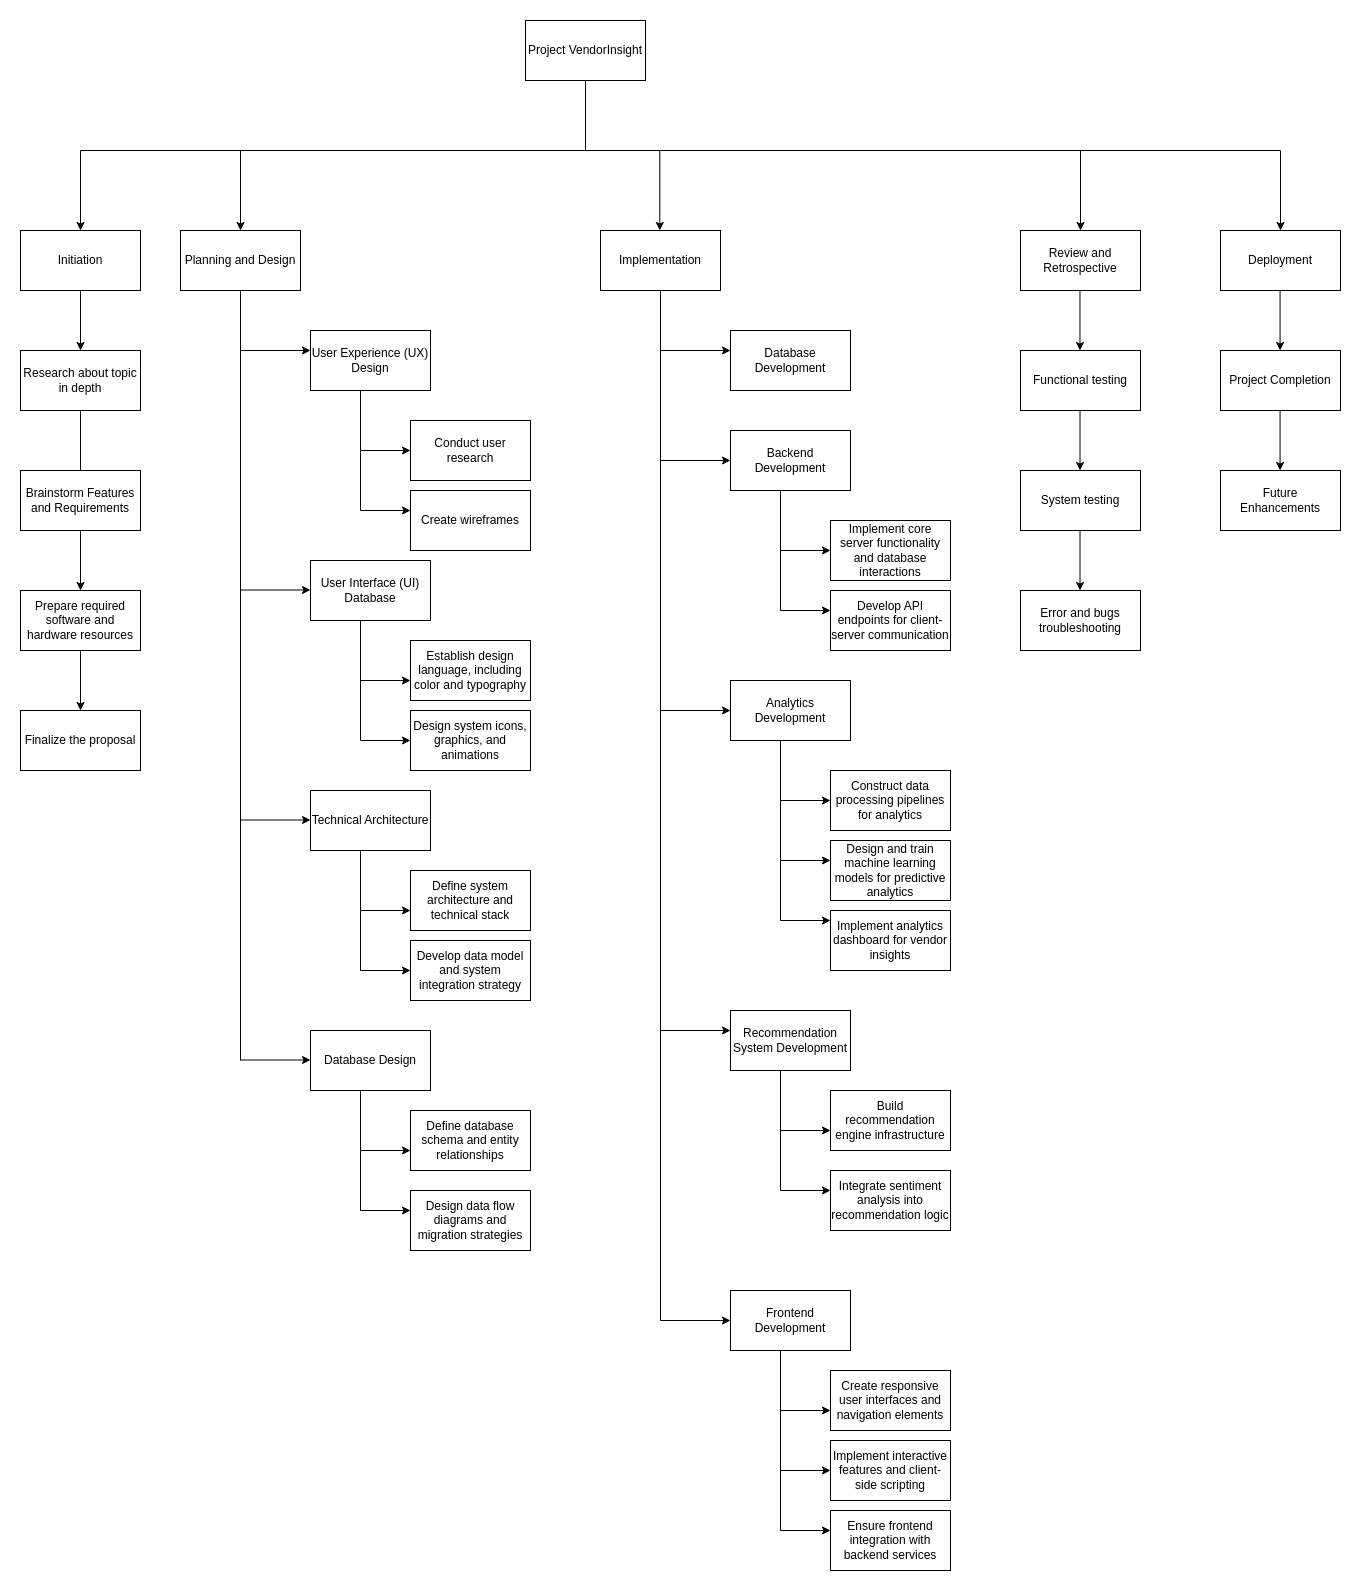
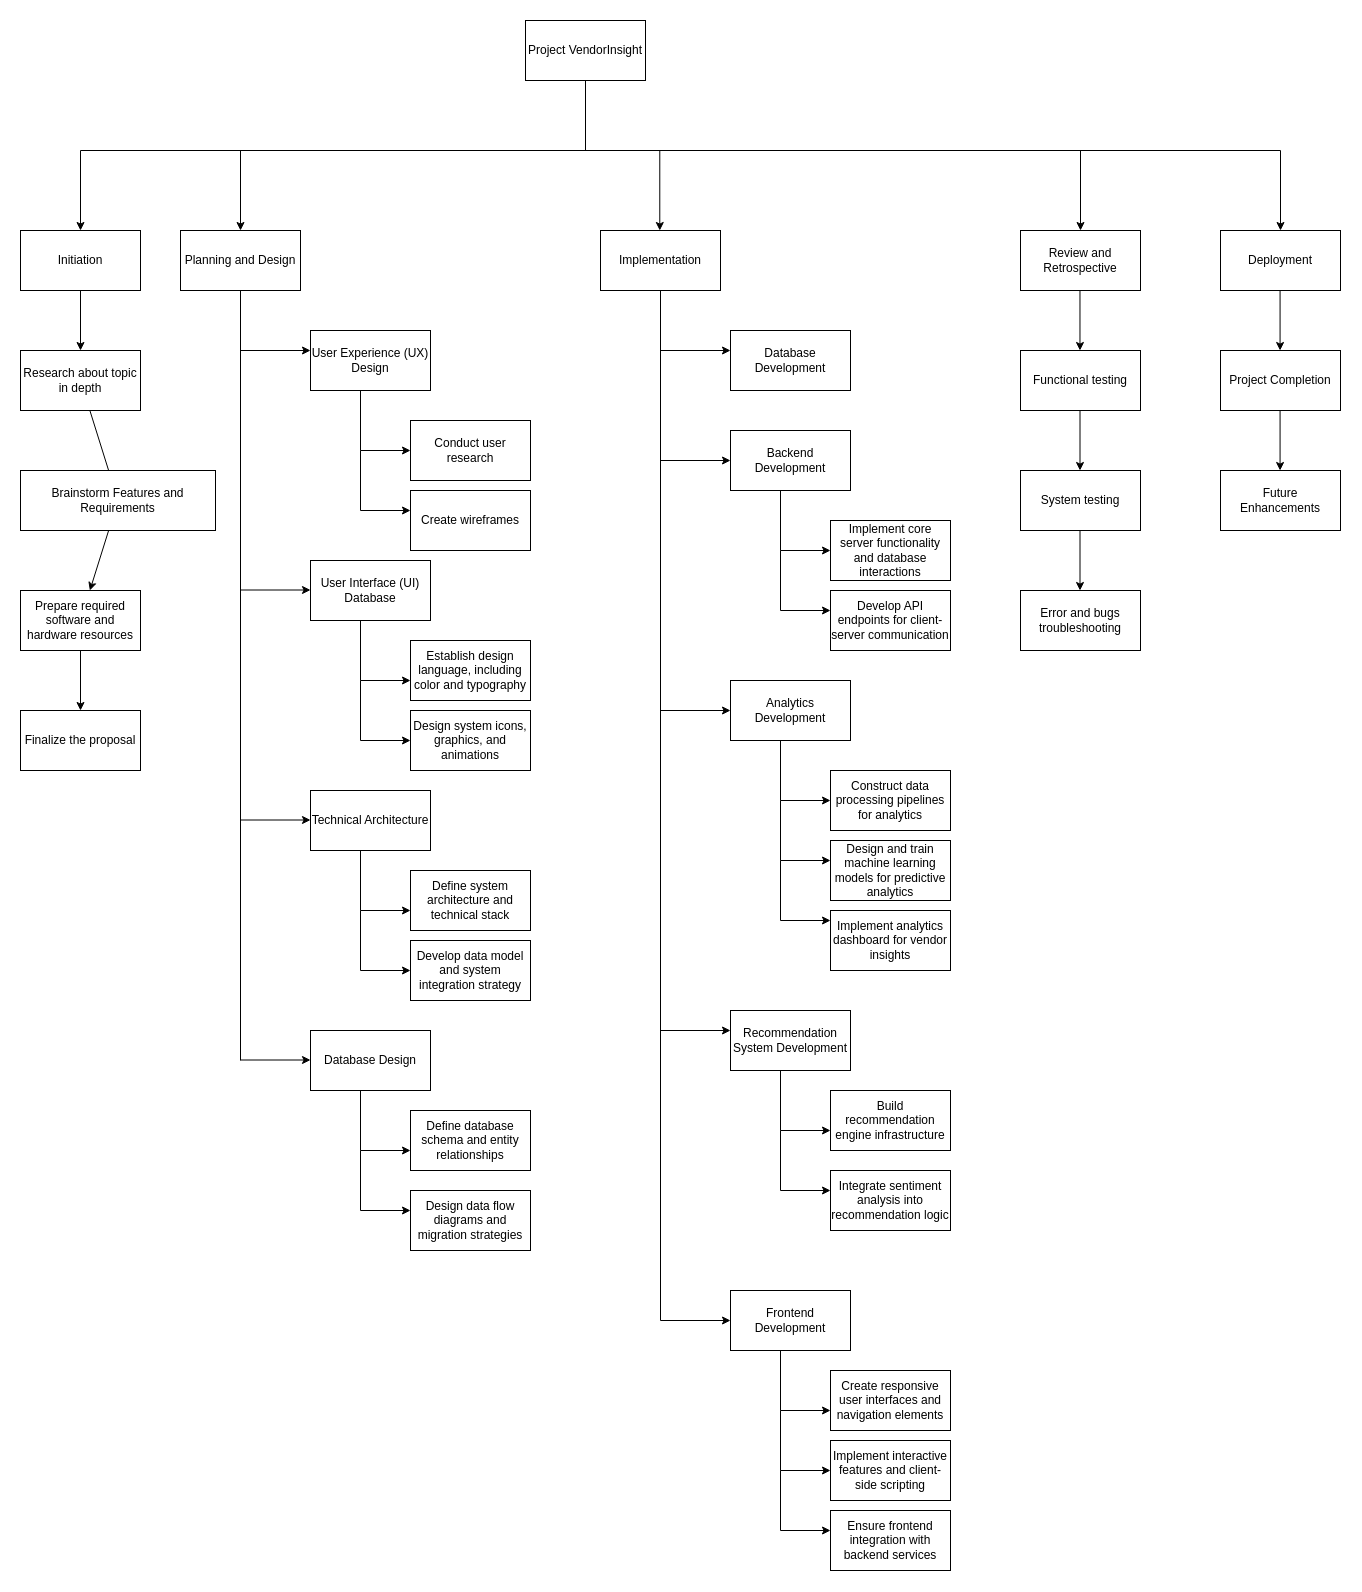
node "Brainstorm Features and Requirements": size 120x60 -> 195x60
